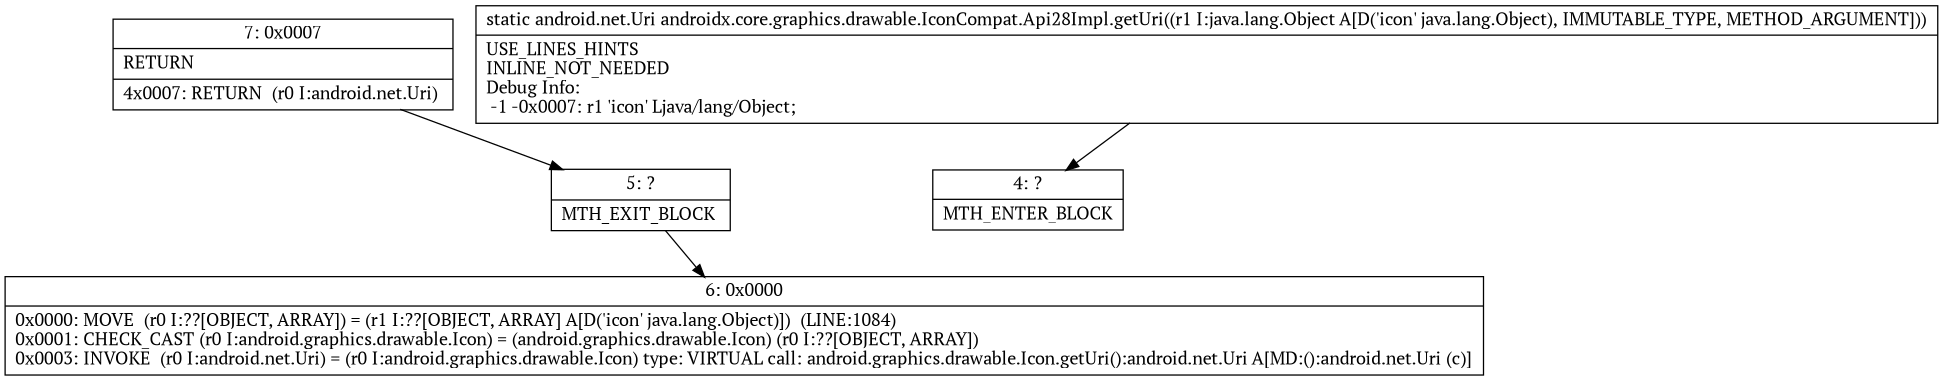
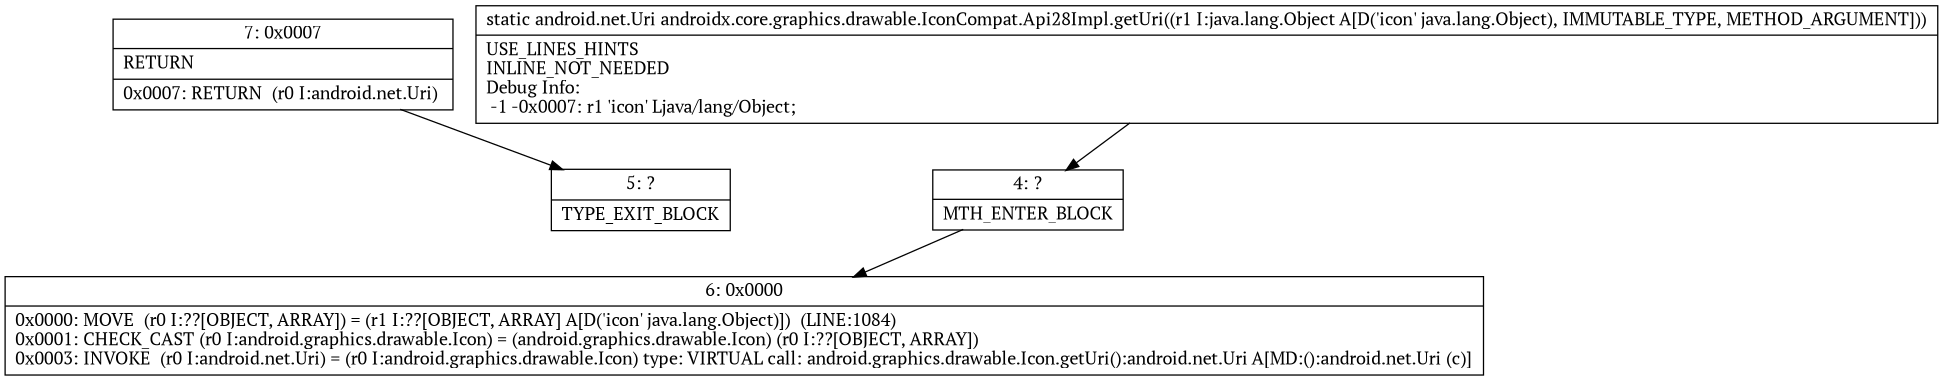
node "7: 0x0007": text "4x0007: RETURN  (r0 I:android.net.Uri)" -> "0x0007: RETURN  (r0 I:android.net.Uri)"
node "5: ?": text "MTH_EXIT_BLOCK" -> "TYPE_EXIT_BLOCK"
edge "5: ?" -> "6: 0x0000": now "4: ?" -> "6: 0x0000"
